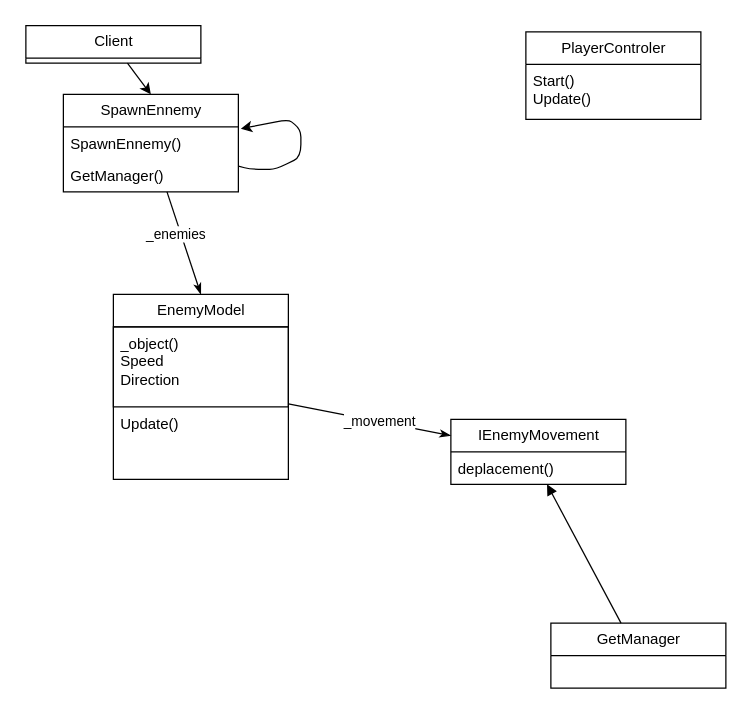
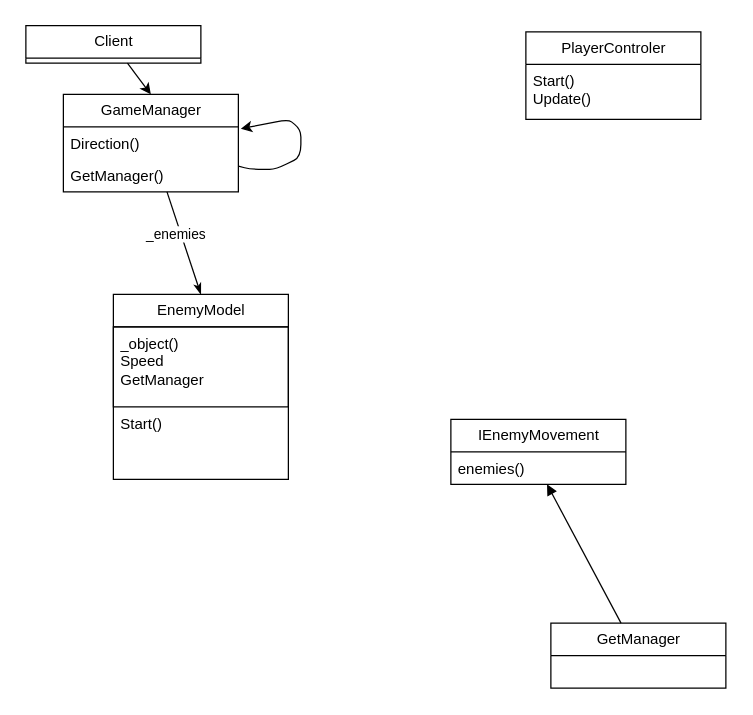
node "SpawnEnnemy": label "SpawnEnnemy" -> "GameManager"
node "SpawnEnnemy()": label "SpawnEnnemy()" -> "Direction()"
node "_object() Speed Direction": label "_object() Speed Direction" -> "_object() Speed GetManager"
edge "EnemyModel" -> "IEnemyMovement": removed, label "_movement"
node "Update()": label "Update()" -> "Start()"
node "deplacement()": label "deplacement()" -> "enemies()"
